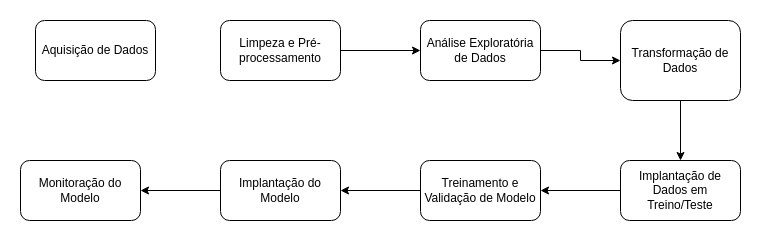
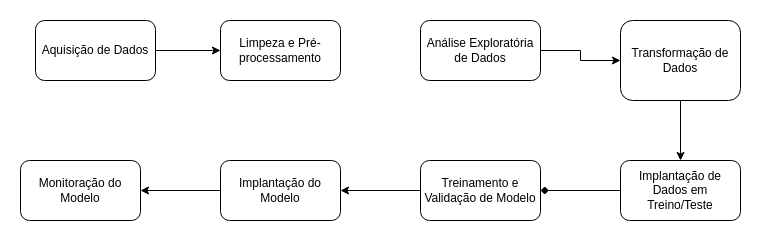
edge "Aquisição de Dados" -> "Limpeza e Pré-processamento": added
edge "Limpeza e Pré-processamento" -> "Análise Exploratória de Dados": removed
edge "Implantação de Dados em Treino/Teste" -> "Treinamento e Validação de Modelo": arrowhead classic -> diamond
